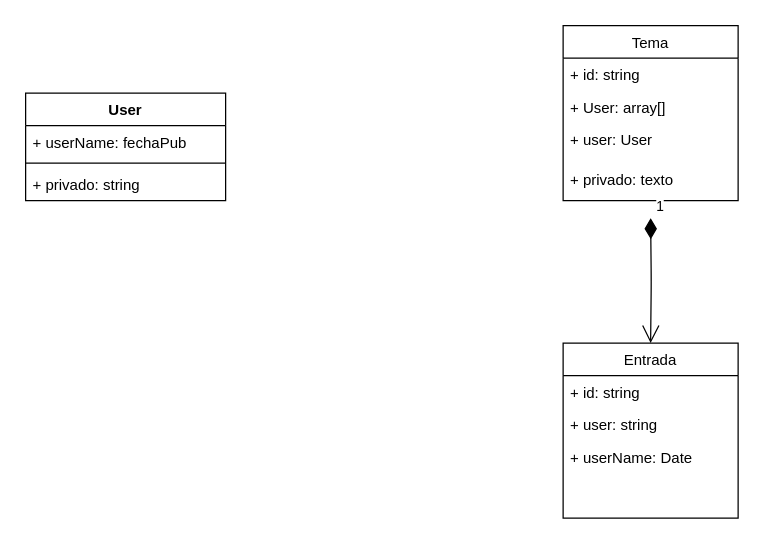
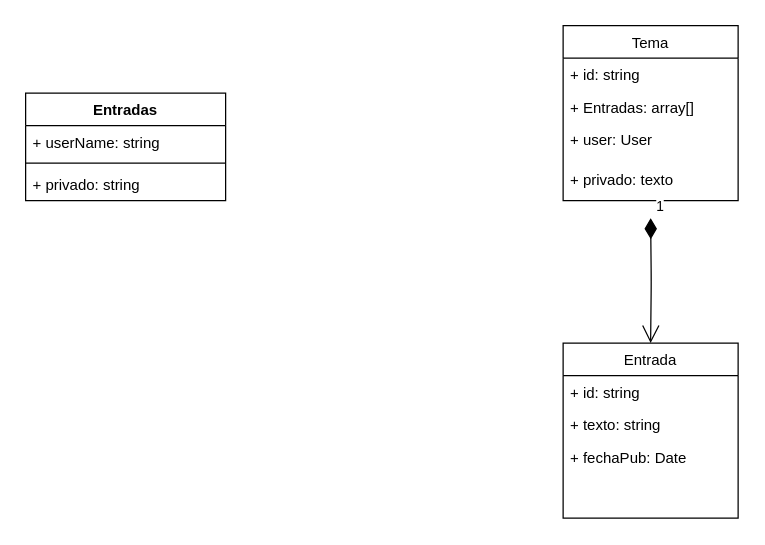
node "+ User: array[]": label "+ User: array[]" -> "+ Entradas: array[]"
node "User": label "User" -> "Entradas"
node "+ userName: fechaPub": label "+ userName: fechaPub" -> "+ userName: string"
node "+ user: string": label "+ user: string" -> "+ texto: string"
node "+ userName: Date": label "+ userName: Date" -> "+ fechaPub: Date"
